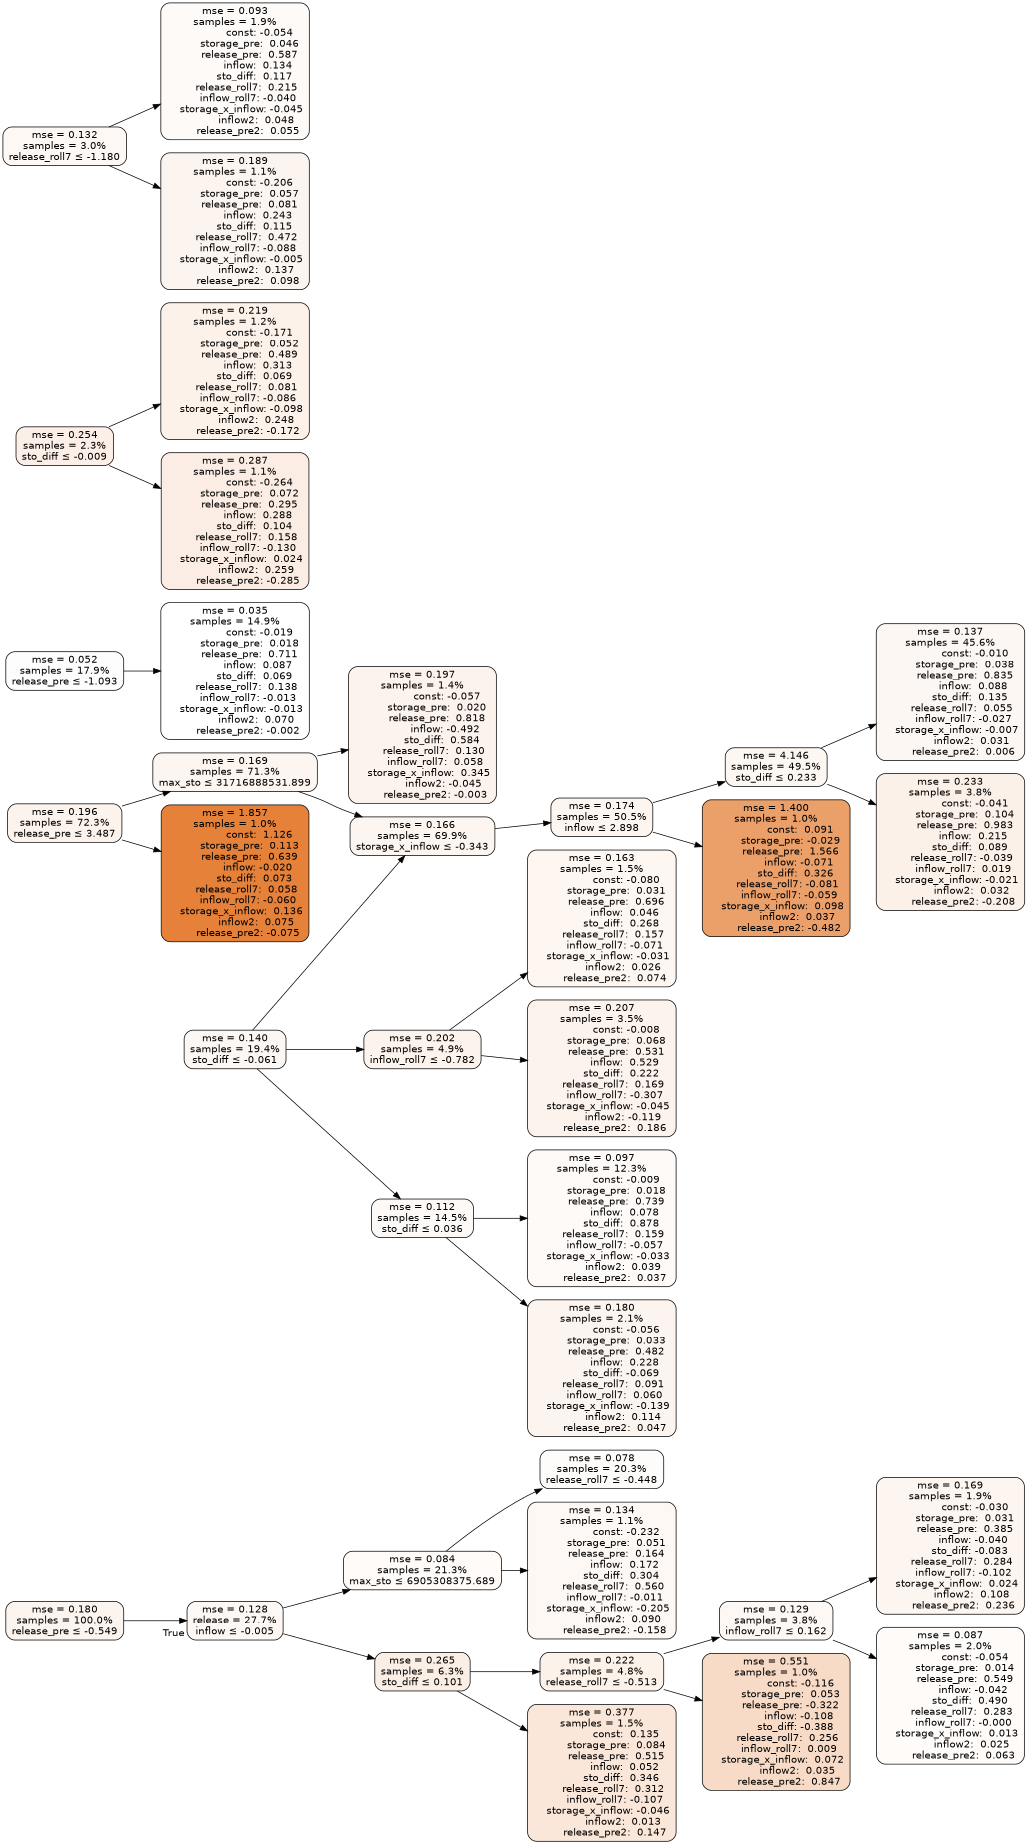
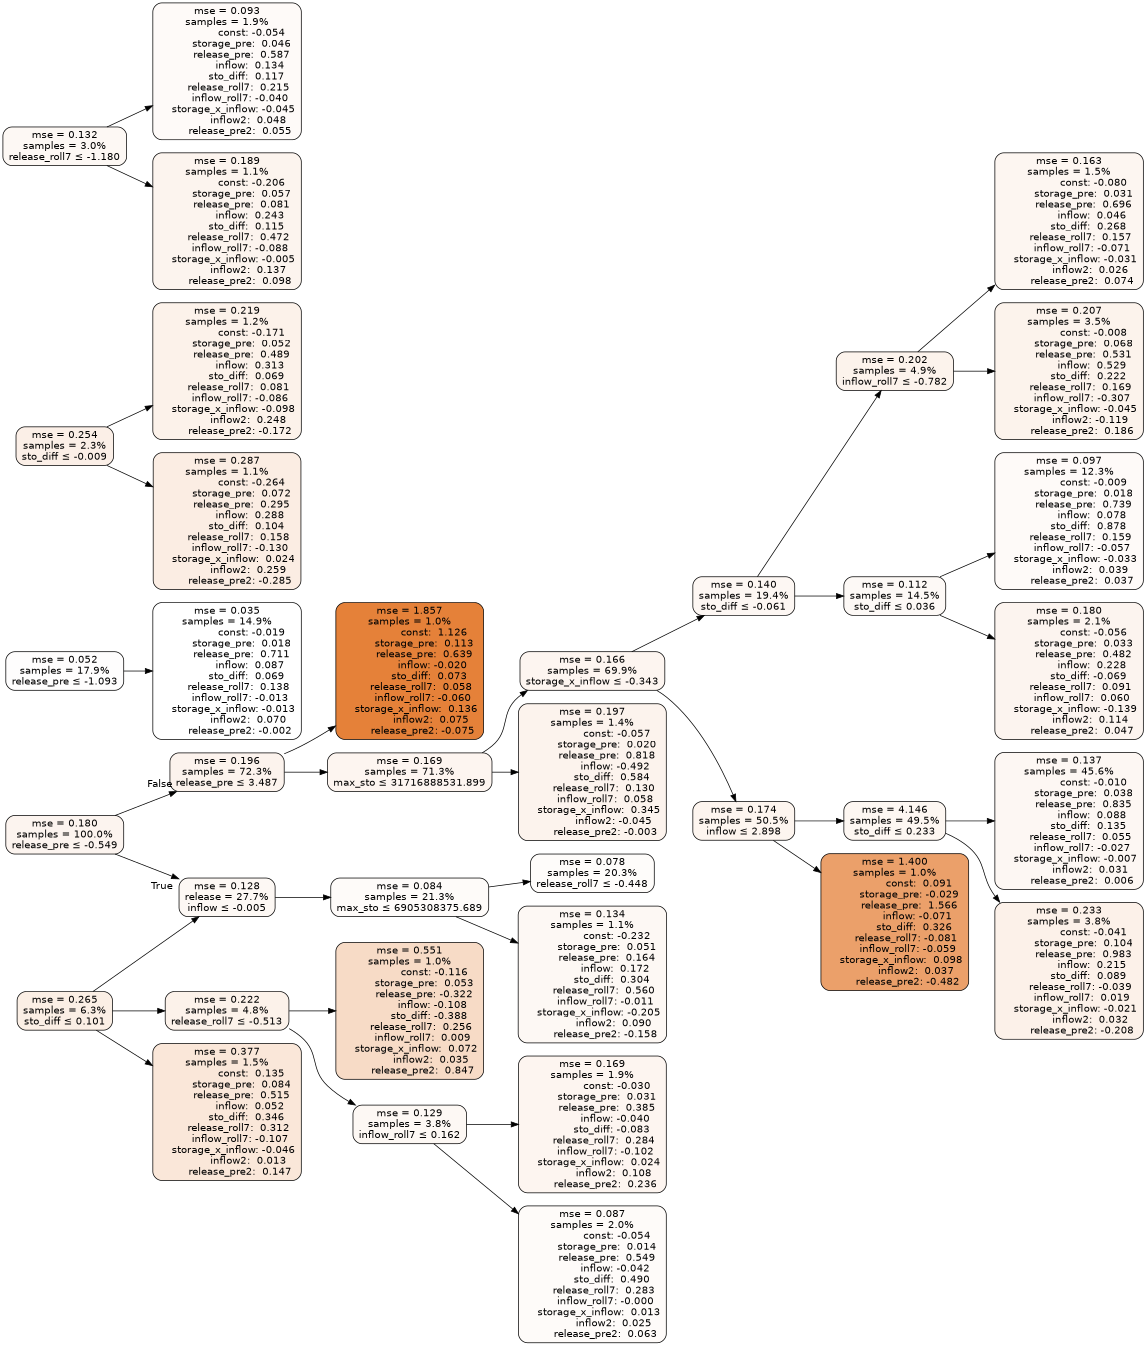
edge "mse = 0.180 samples = 100.0% release_pre ≤ -0.549" -> "mse = 0.196 samples = 72.3% release_pre ≤ 3.487": added
edge "mse = 0.140 samples = 19.4% sto_diff ≤ -0.061" -> "mse = 0.166 samples = 69.9% storage_x_inflow ≤ -0.343": reversed
edge "mse = 0.128 release = 27.7% inflow ≤ -0.005" -> "mse = 0.265 samples = 6.3% sto_diff ≤ 0.101": reversed
